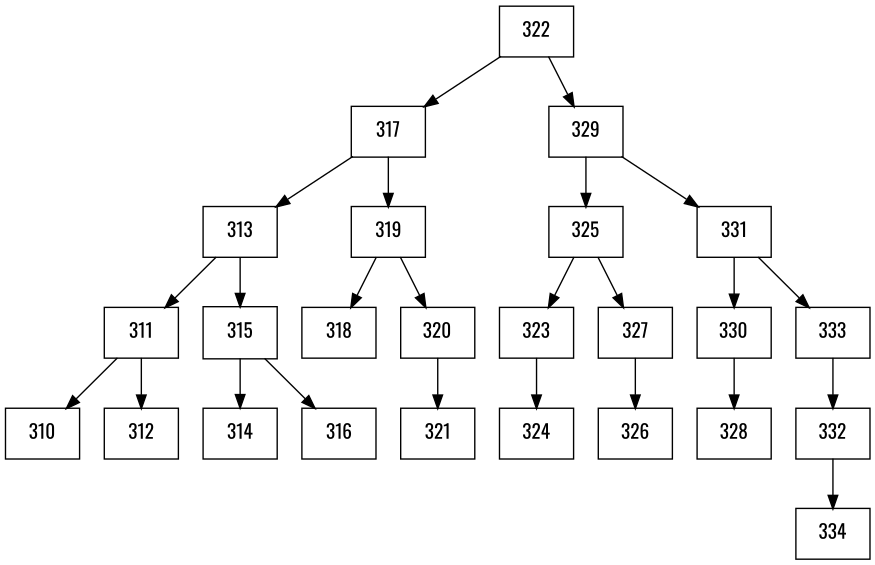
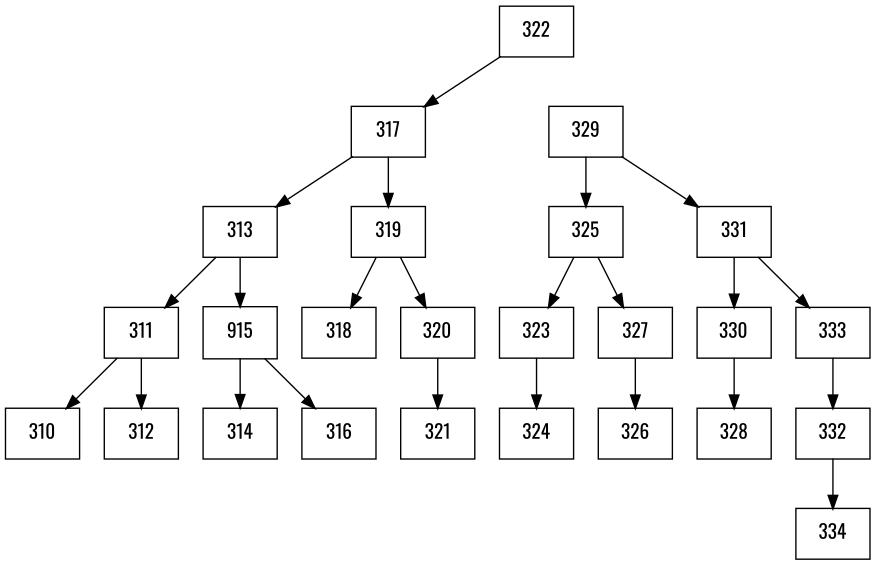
edge "322" -> "329": removed
node "315": label "315" -> "915"
